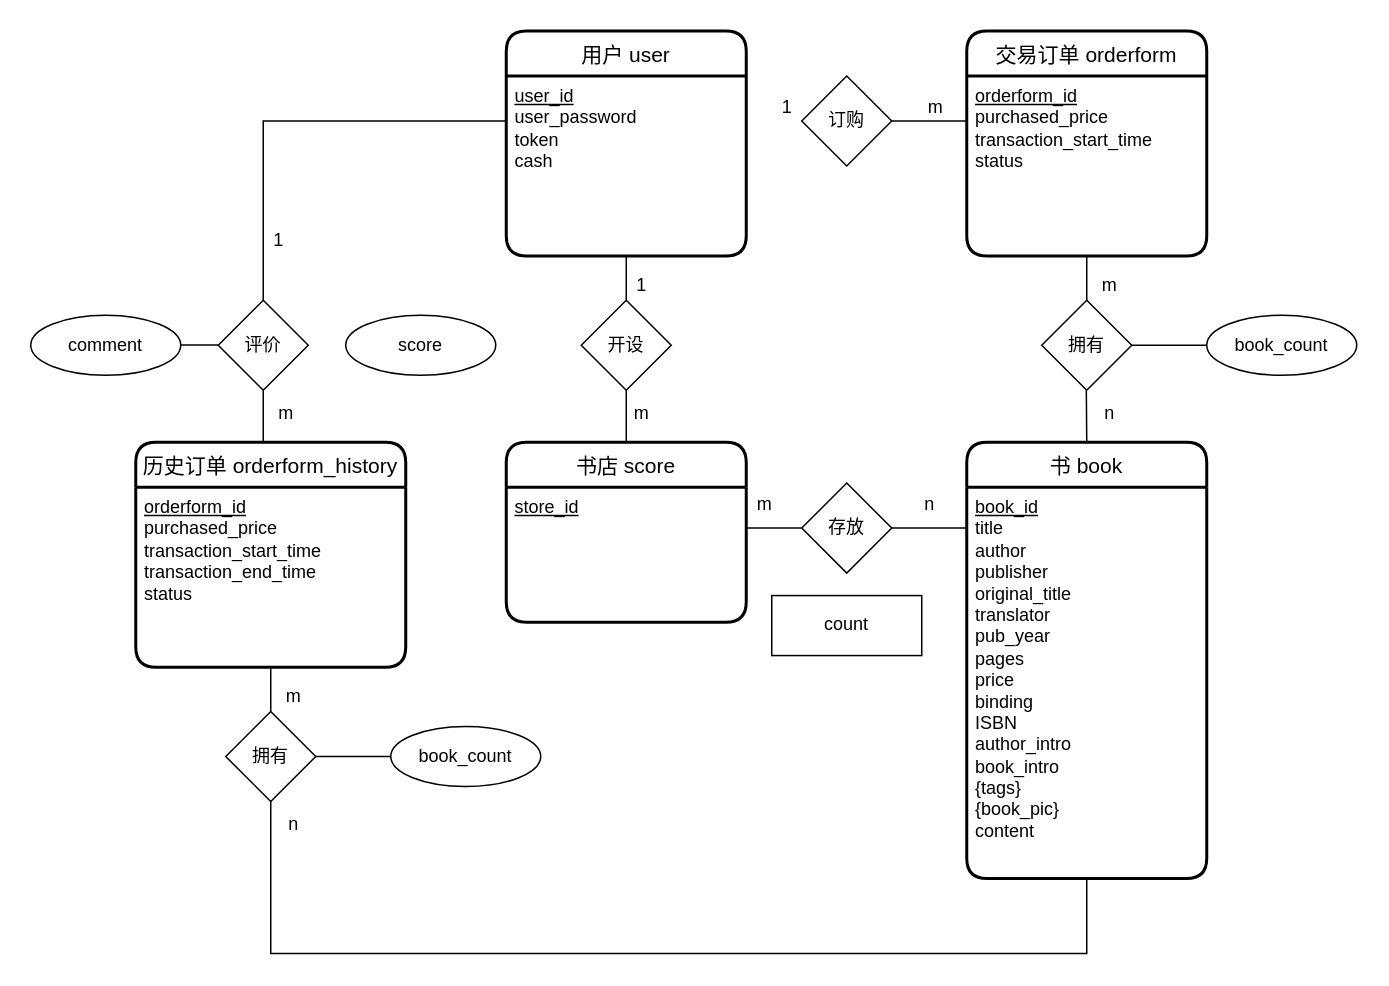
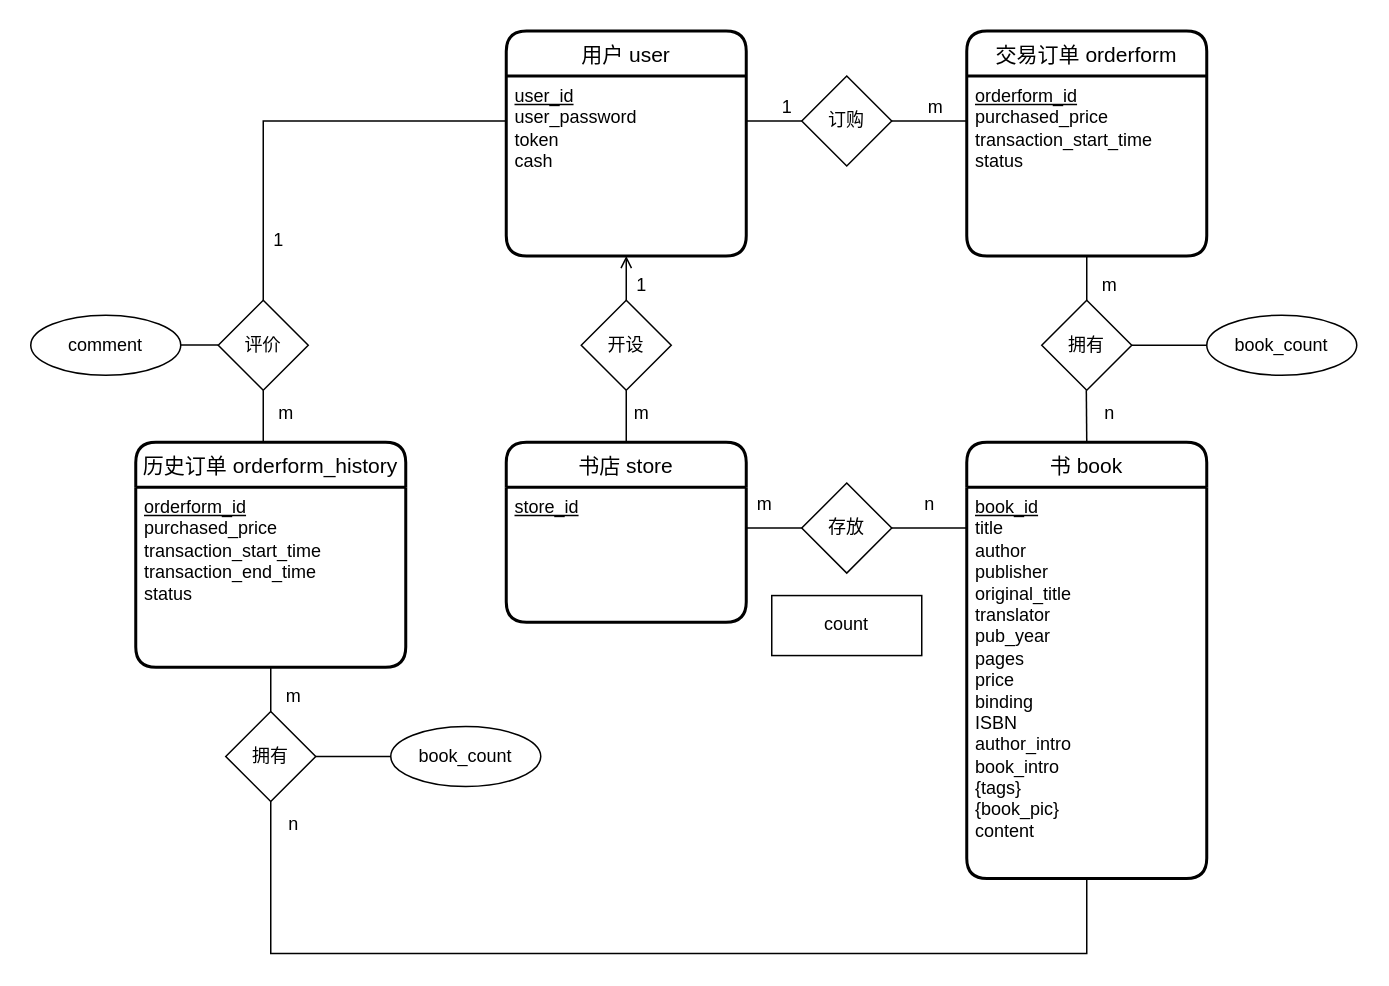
edge "订购" -- "user_id user_password token cash": added
edge "user_id user_password token cash" -- "开设": arrowhead none -> open
node "score": removed
node "书店 score": label "书店 score" -> "书店 store"
